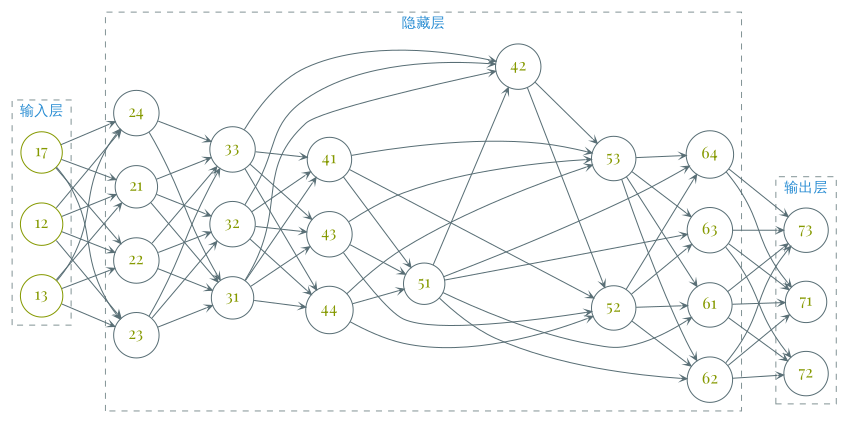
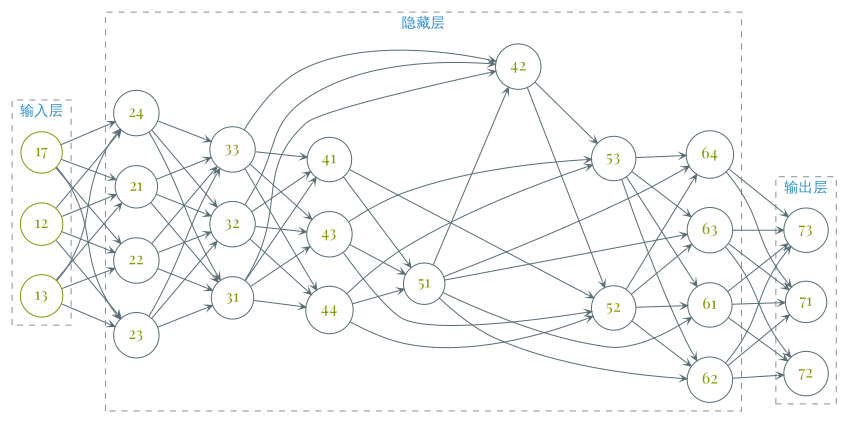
edge "41" -> "53": removed
edge "24" -> "32": added
